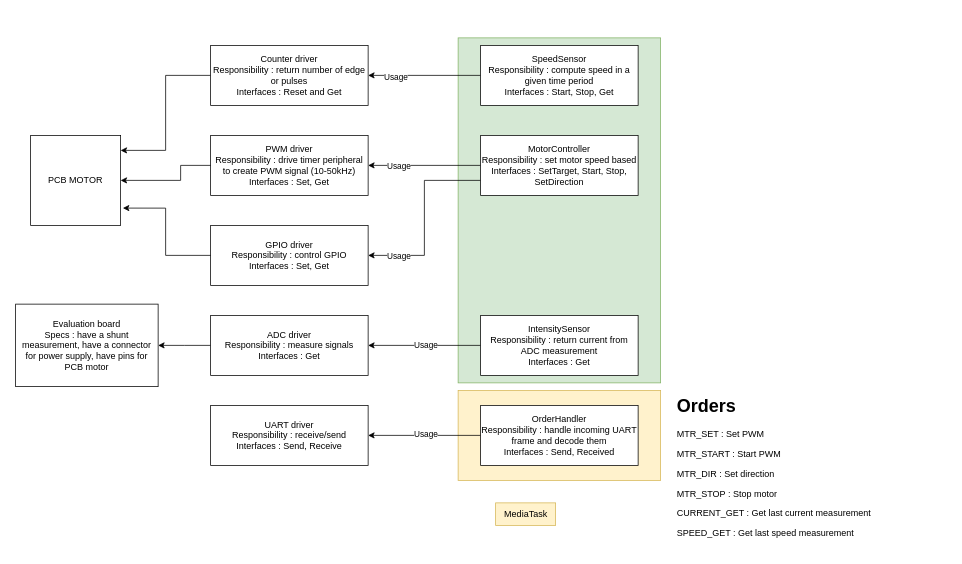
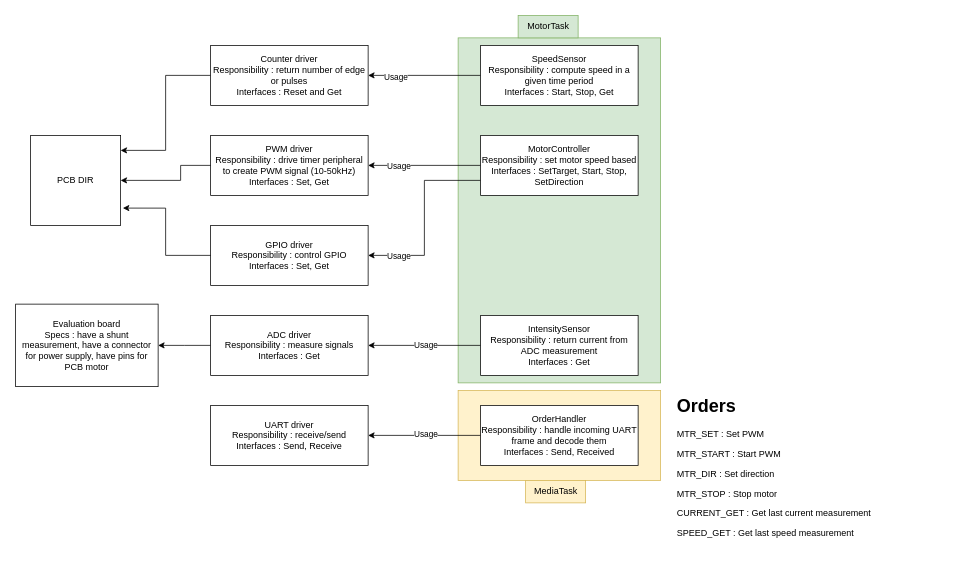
node "MotorTask": added
node "PCB MOTOR": label "PCB MOTOR" -> "PCB DIR"
node "MediaTask": moved (525, 514) -> (555, 492)
